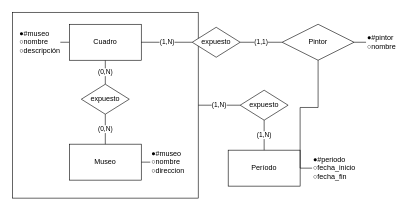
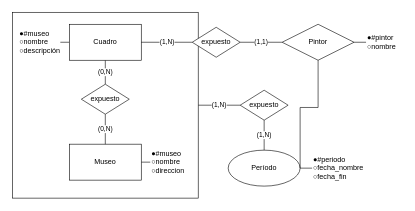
node "Período": shape rectangle -> ellipse
node "●#periodo○fecha_inicio ○fecha_fin": label "●#periodo○fecha_inicio ○fecha_fin" -> "●#periodo○fecha_nombre ○fecha_fin"
